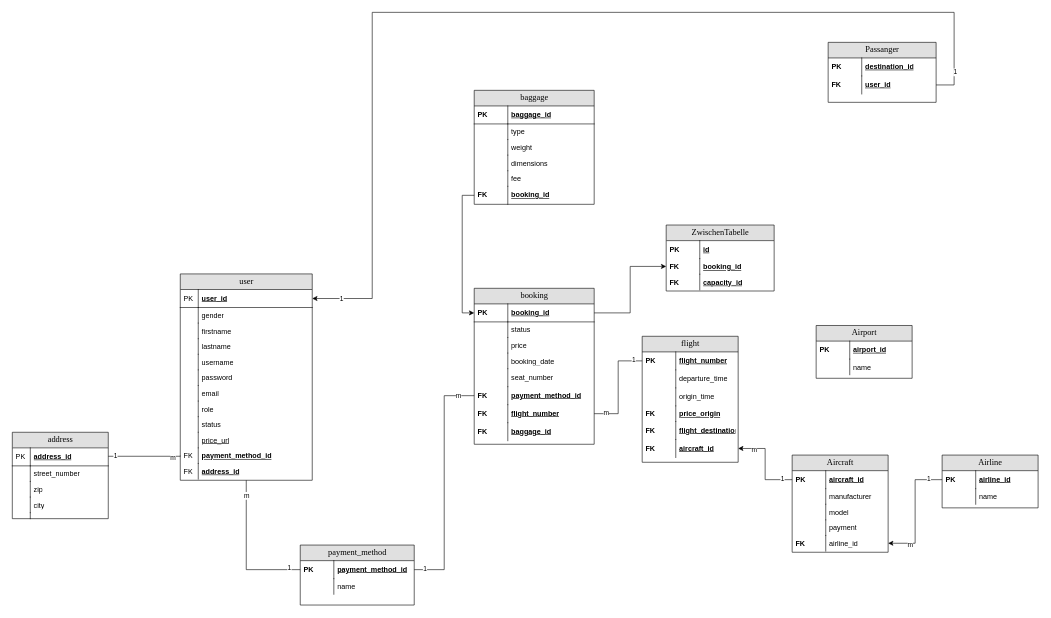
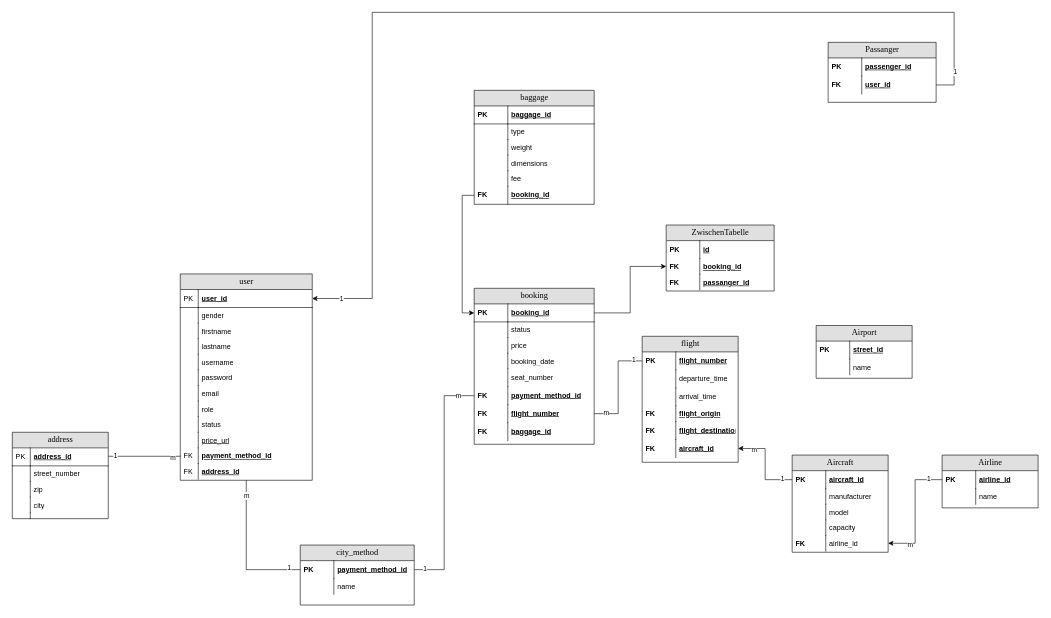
node "destination_id": label "destination_id" -> "passenger_id"
node "capacity_id": label "capacity_id" -> "passanger_id"
node "airport_id": label "airport_id" -> "street_id"
node "origin_time": label "origin_time" -> "arrival_time"
node "price_origin": label "price_origin" -> "flight_origin"
node "payment": label "payment" -> "capacity"
node "payment_method": label "payment_method" -> "city_method"
